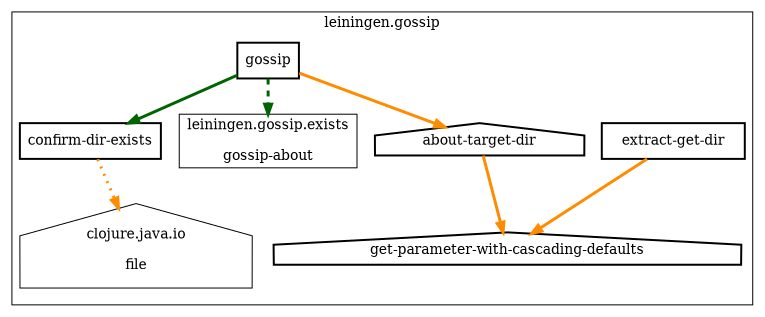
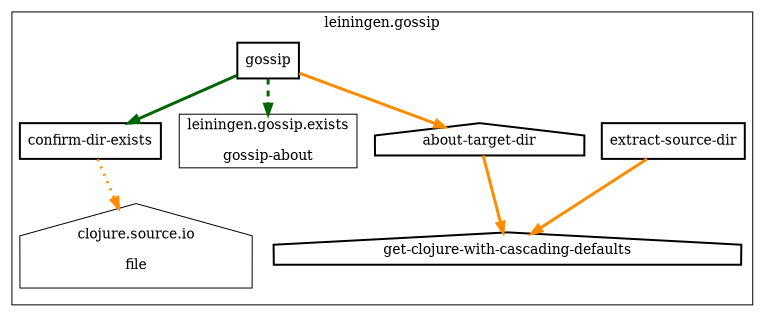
node "extract-get-dir": label "extract-get-dir" -> "extract-source-dir"
node "clojure.java.io file": label "clojure.java.io file" -> "clojure.source.io file"
node "get-parameter-with-cascading-defaults": label "get-parameter-with-cascading-defaults" -> "get-clojure-with-cascading-defaults"
